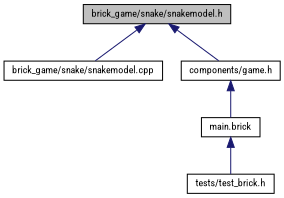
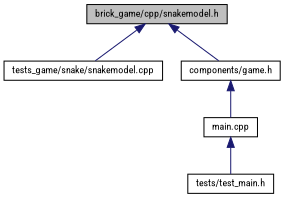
node "brick_game/snake/snakemodel.h": label "brick_game/snake/snakemodel.h" -> "brick_game/cpp/snakemodel.h"
node "brick_game/snake/snakemodel.cpp": label "brick_game/snake/snakemodel.cpp" -> "tests_game/snake/snakemodel.cpp"
node "main.brick": label "main.brick" -> "main.cpp"
node "tests/test_brick.h": label "tests/test_brick.h" -> "tests/test_main.h"
